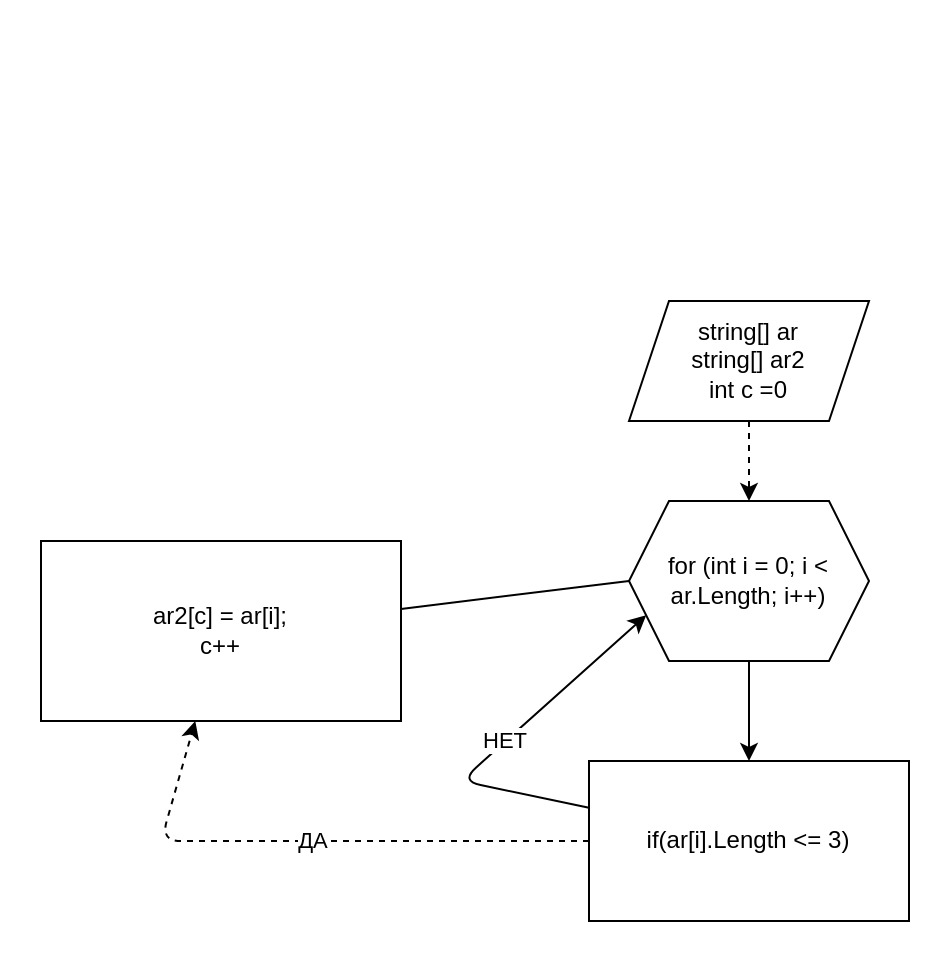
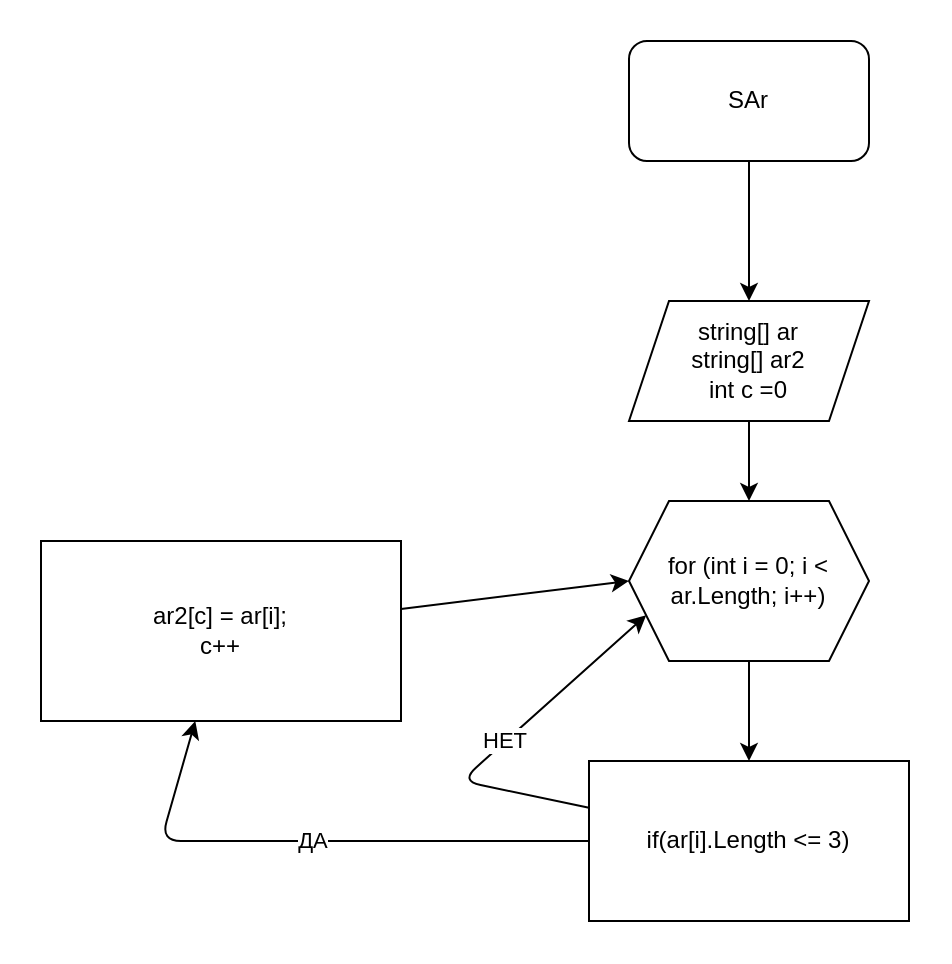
node "SAr": added
edge "SAr" -> "string[] ar string[] ar2 int c =0": added
edge "string[] ar string[] ar2 int c =0" -> "for (int i = 0; i < ar.Length; i++)": style dashed -> solid
edge "for (int i = 0; i < ar.Length; i++)" -- "ar2[c] = ar[i]; c++": arrowhead none -> classic
edge "if(ar[i].Length <= 3)" -> "ar2[c] = ar[i]; c++": style dashed -> solid
